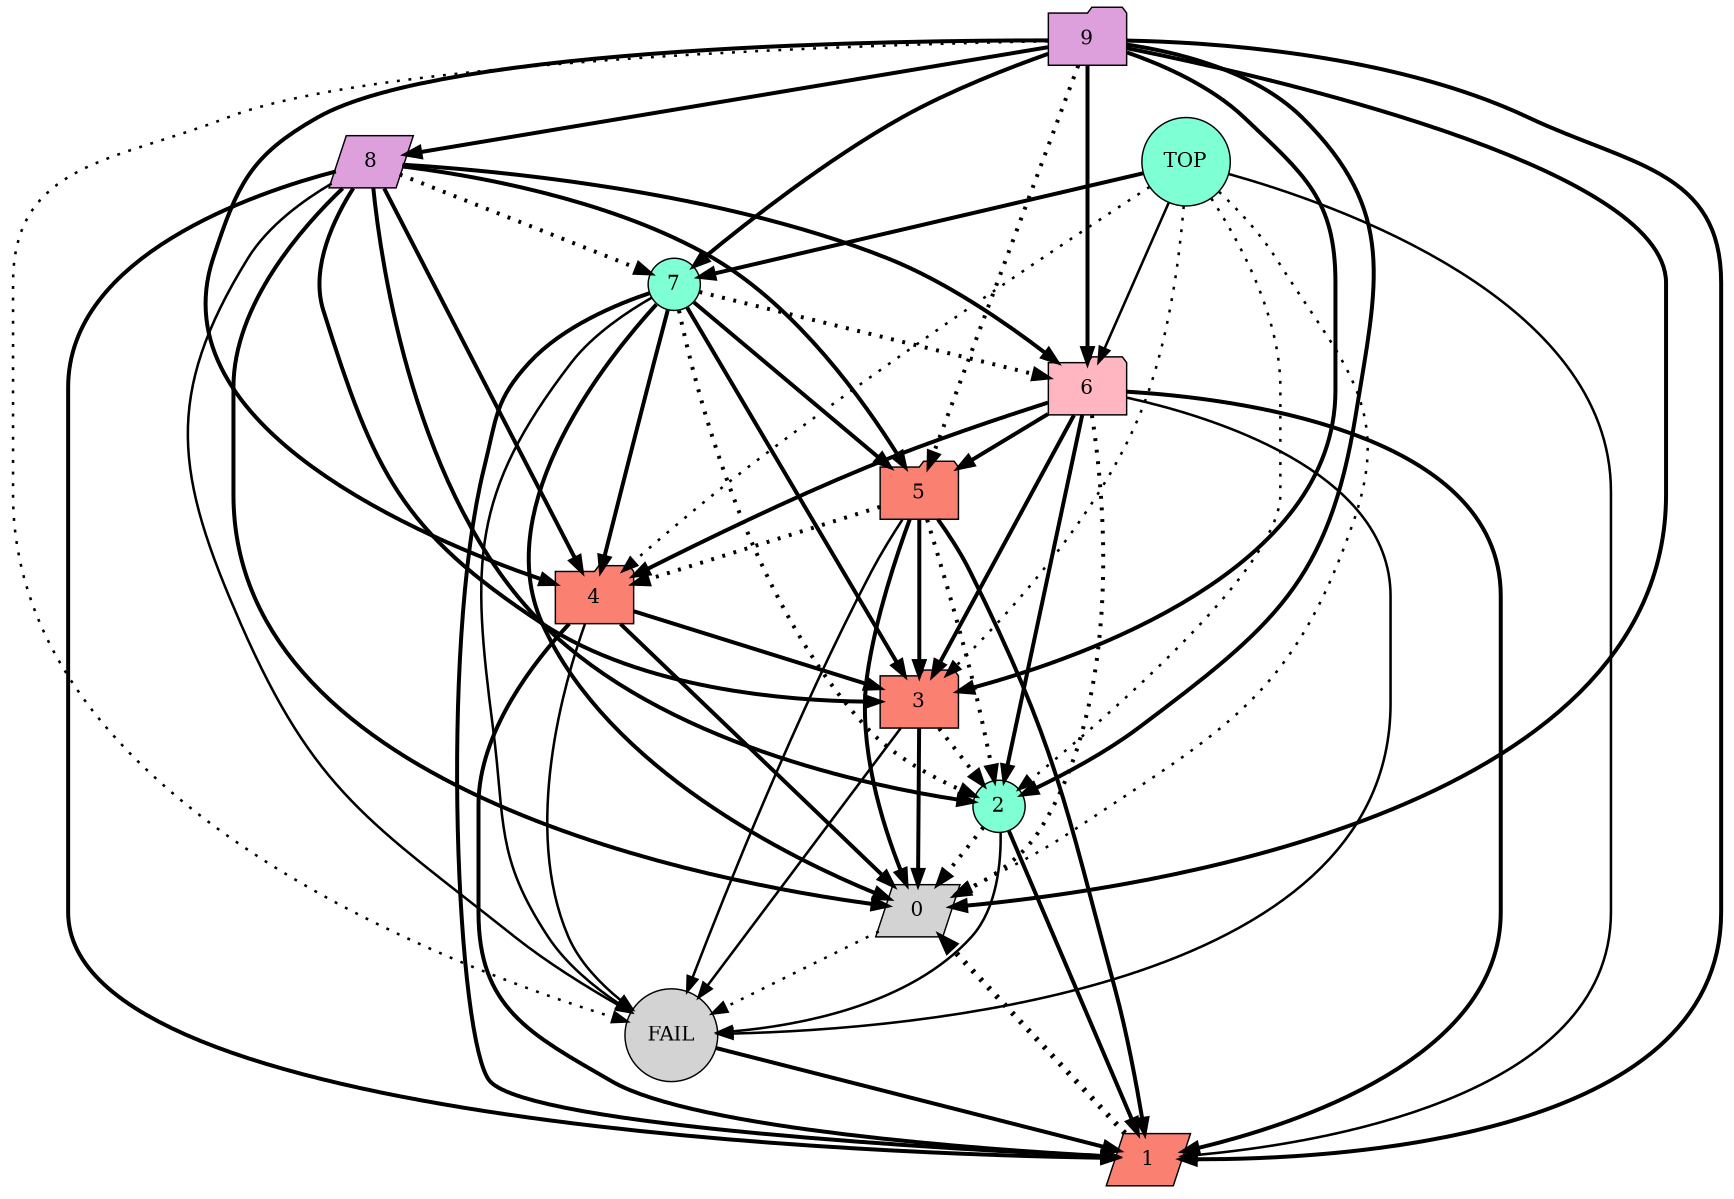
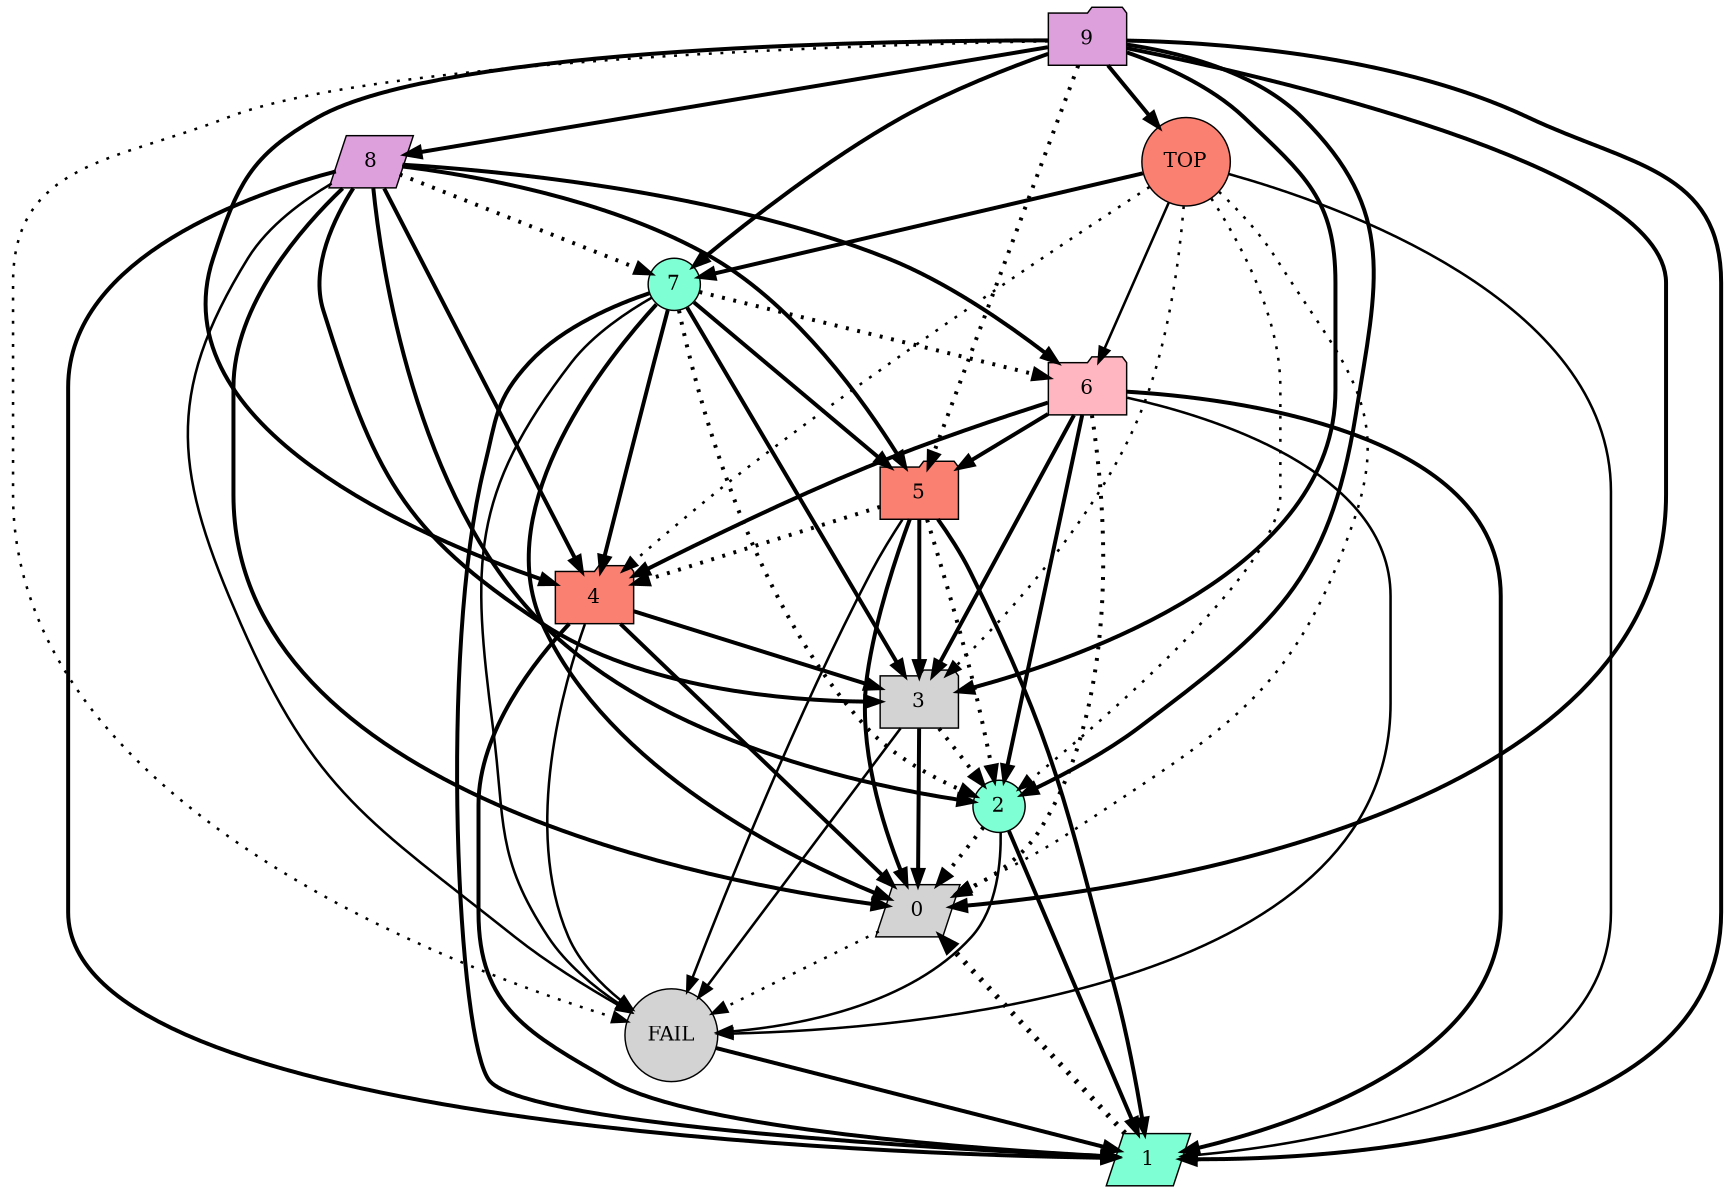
node "TOP": fillcolor aquamarine -> salmon
edge "9" -> "6": now "9" -> "TOP"
node "3": fillcolor salmon -> lightgrey
node "1": fillcolor salmon -> aquamarine
